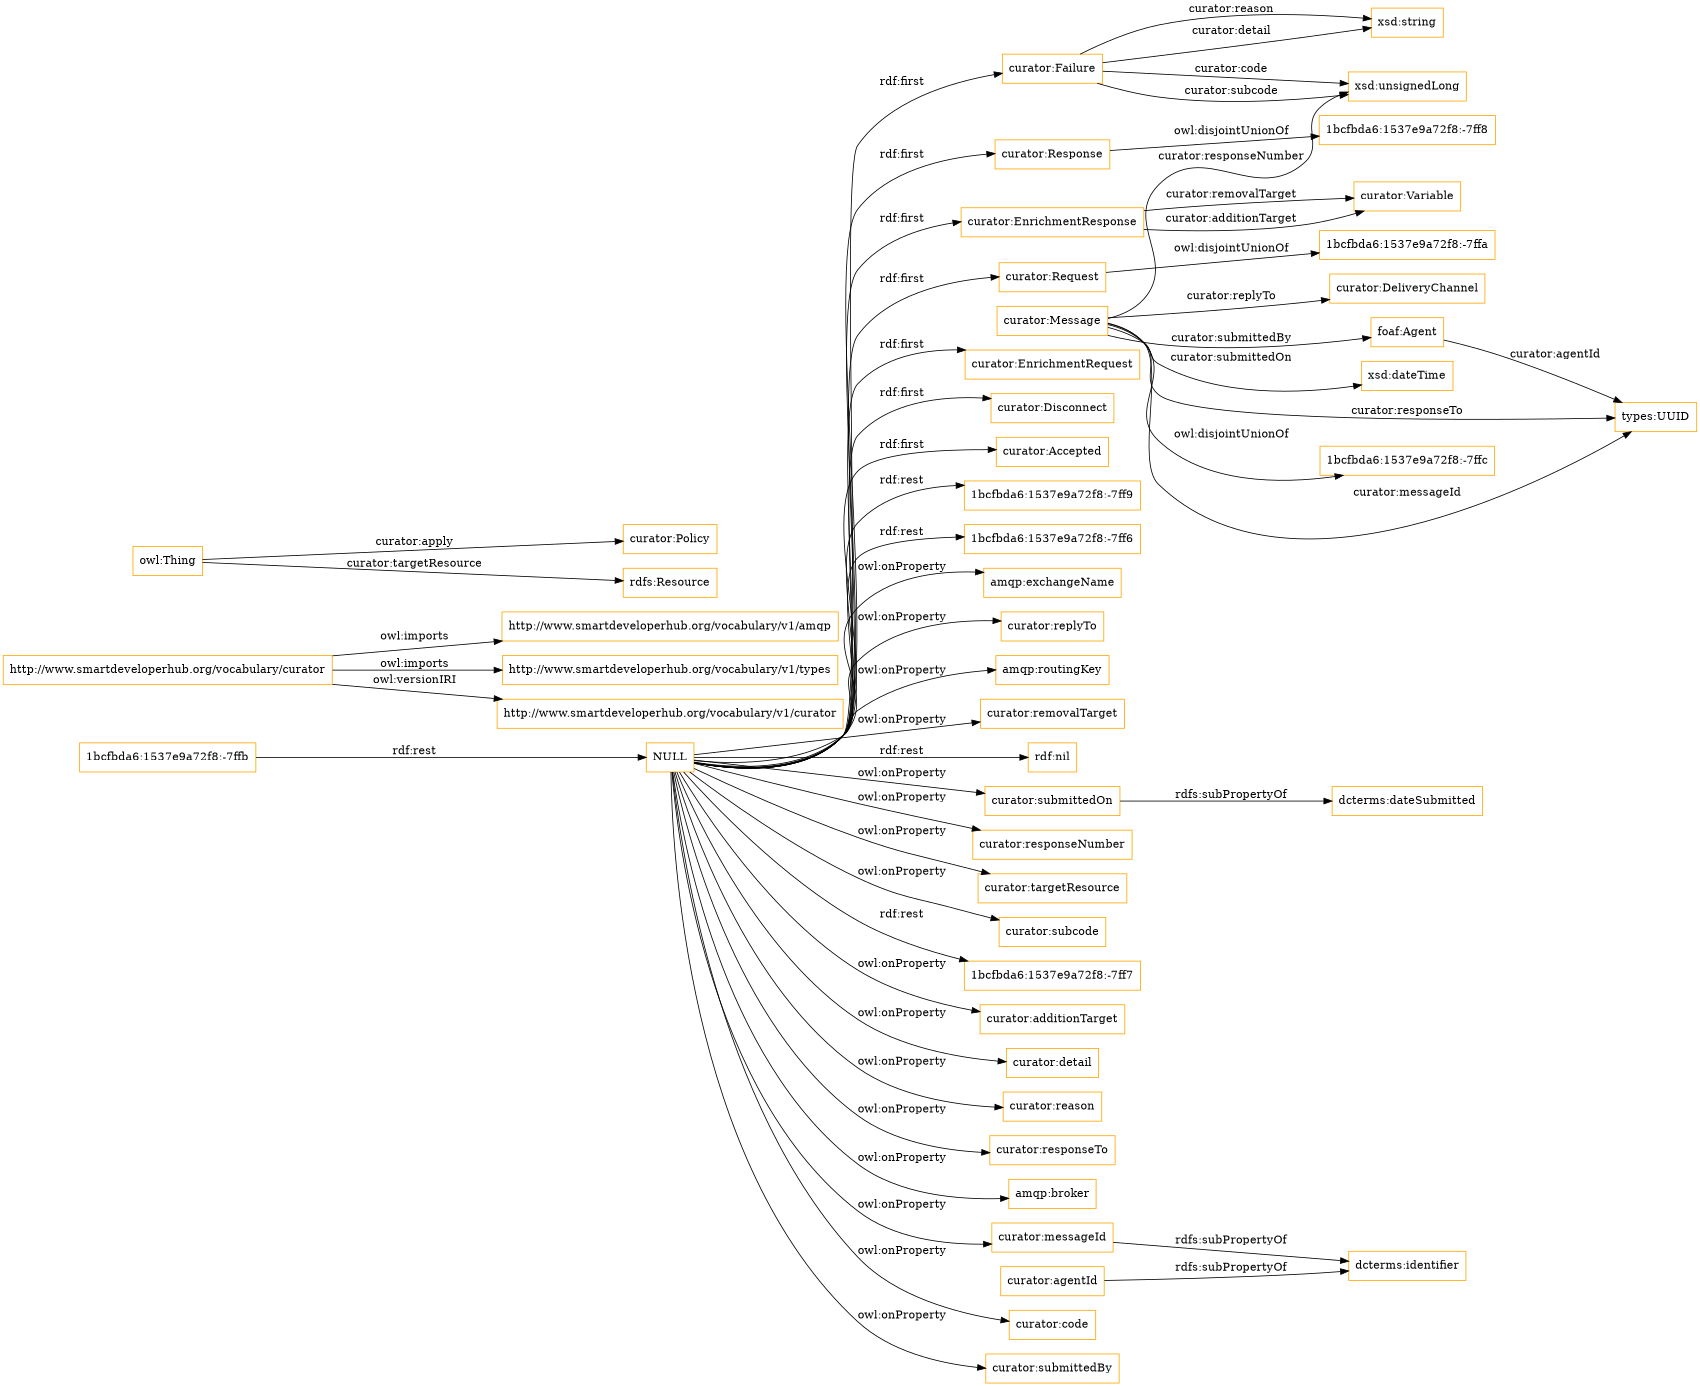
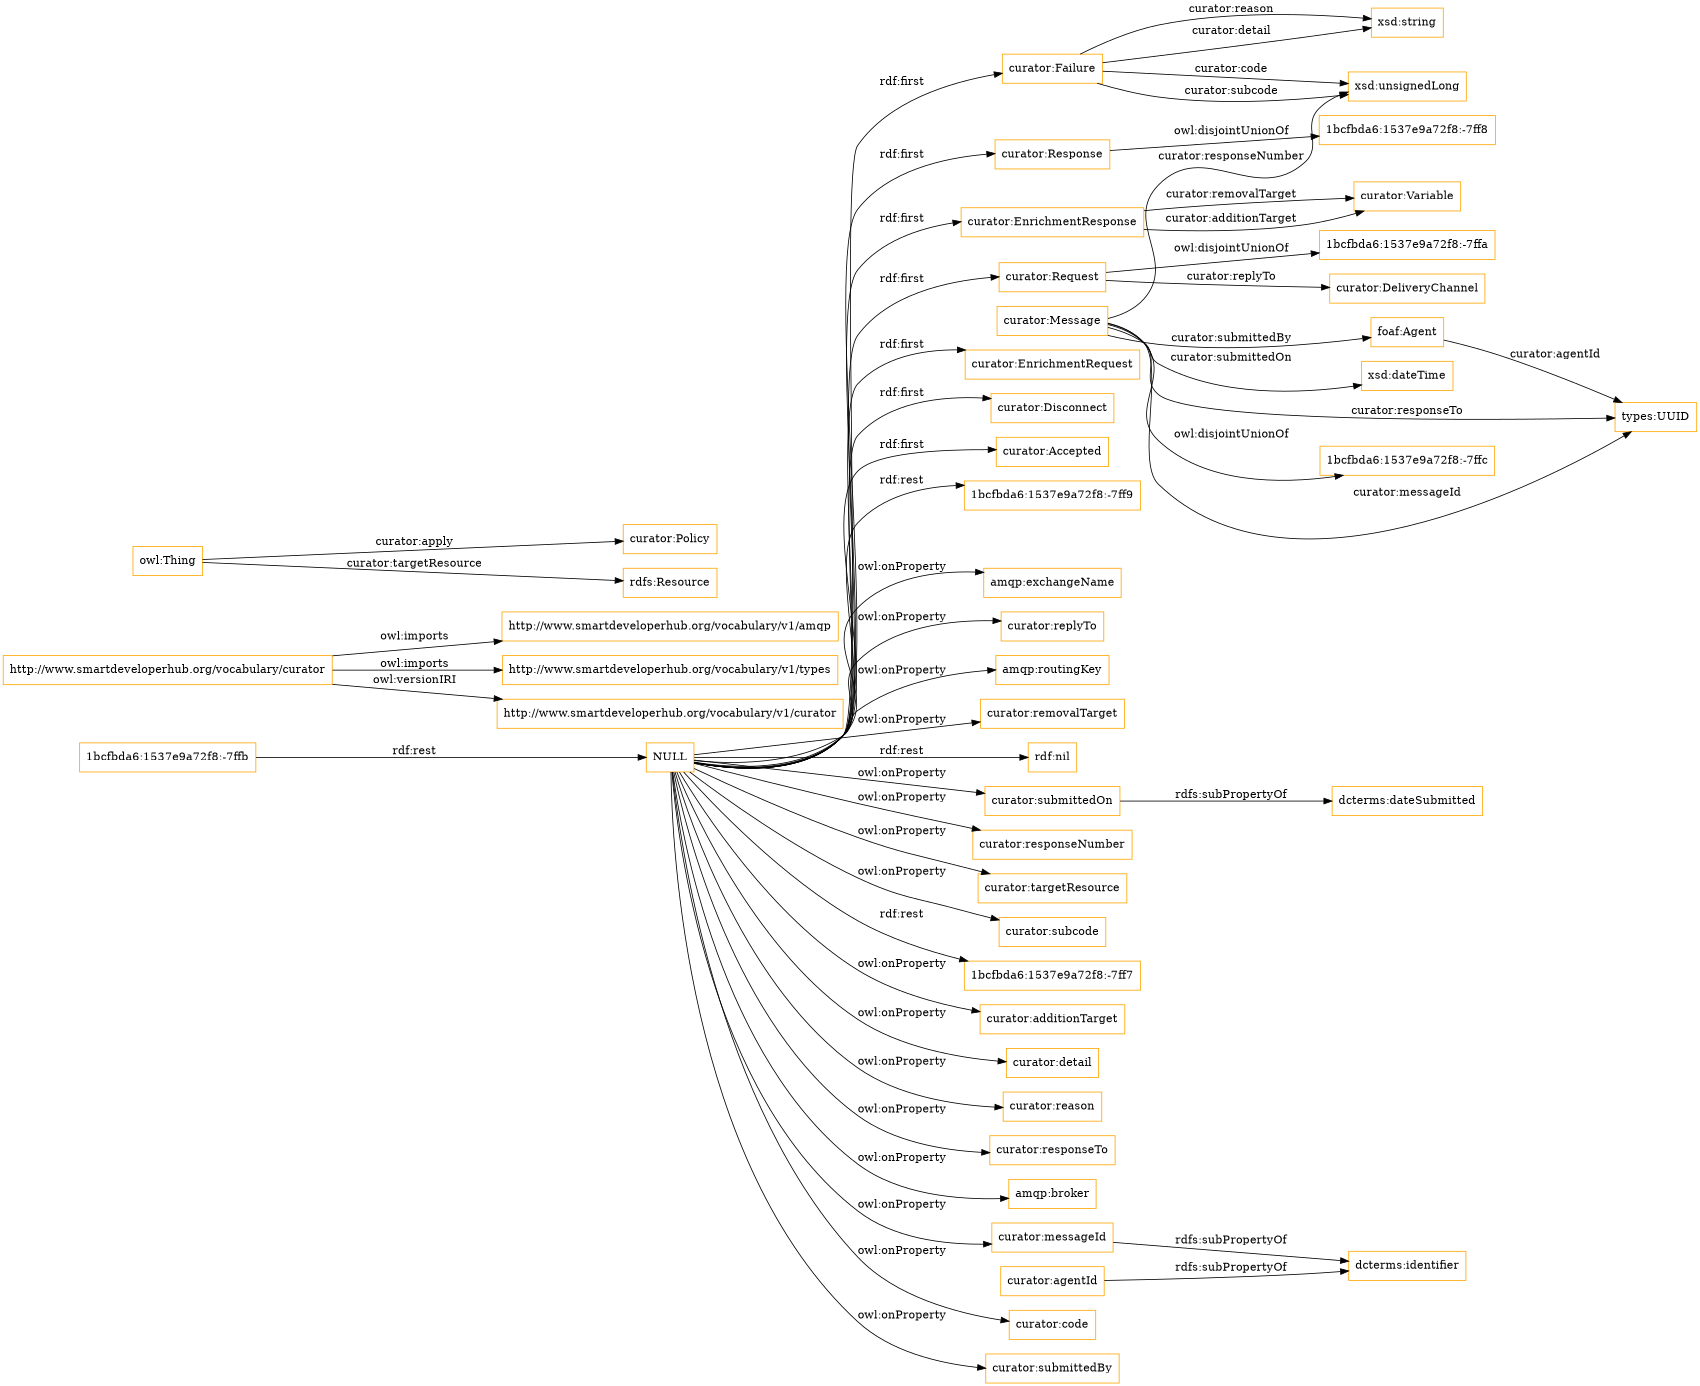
edge "curator:Message" -> "curator:DeliveryChannel": now "curator:Request" -> "curator:DeliveryChannel"
node "1bcfbda6:1537e9a72f8:-7ff6": removed
